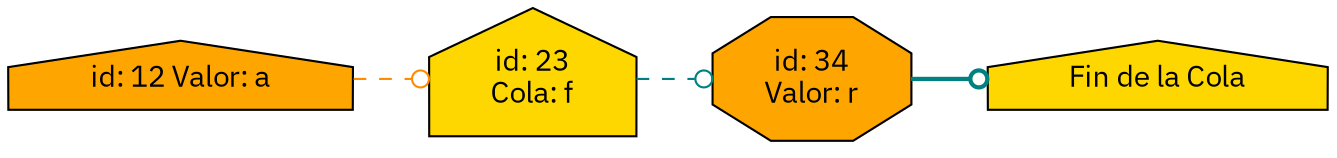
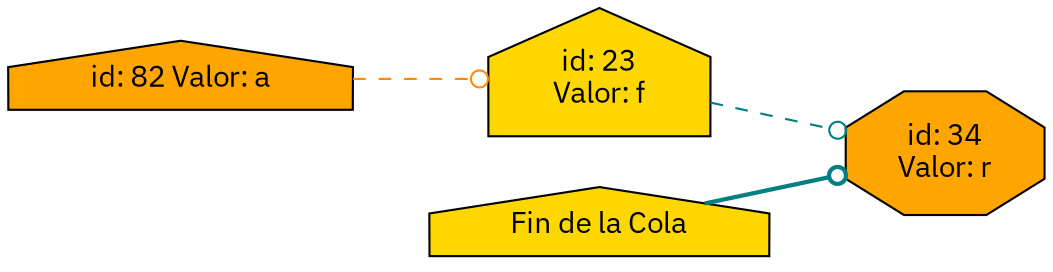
node "id: 12 Valor: a": label "id: 12 Valor: a" -> "id: 82 Valor: a"
node "id: 23 Cola: f": label "id: 23 Cola: f" -> "id: 23 Valor: f"
edge "id: 34 Valor: r" -> "Fin de la Cola": reversed
